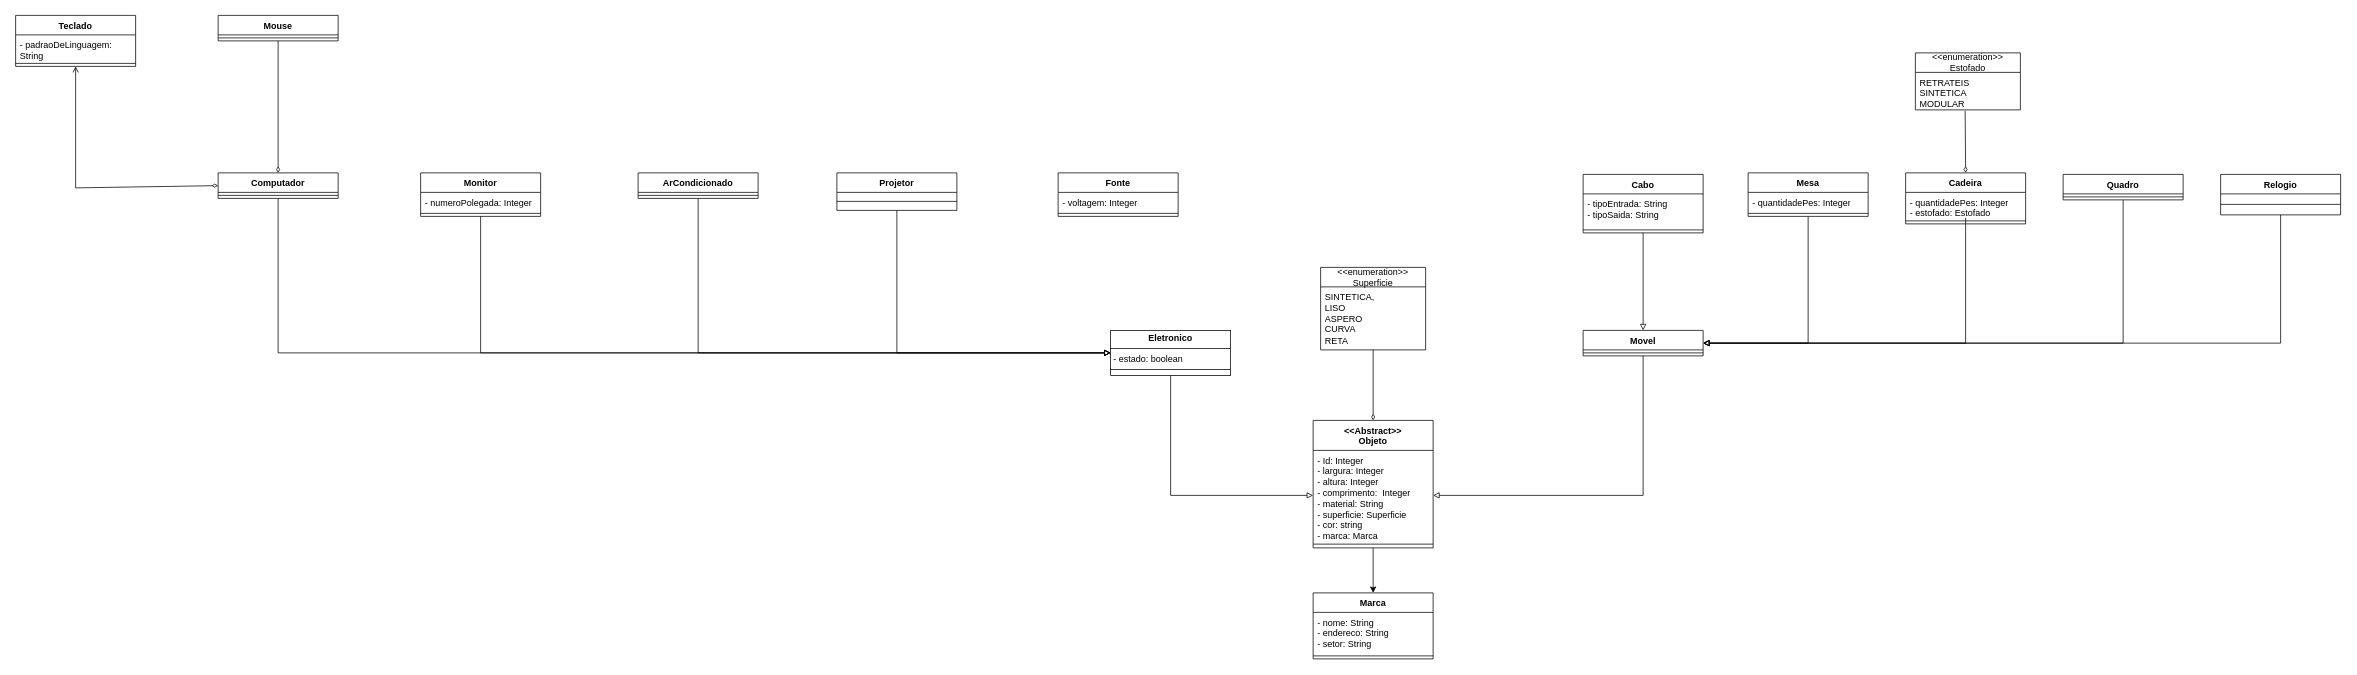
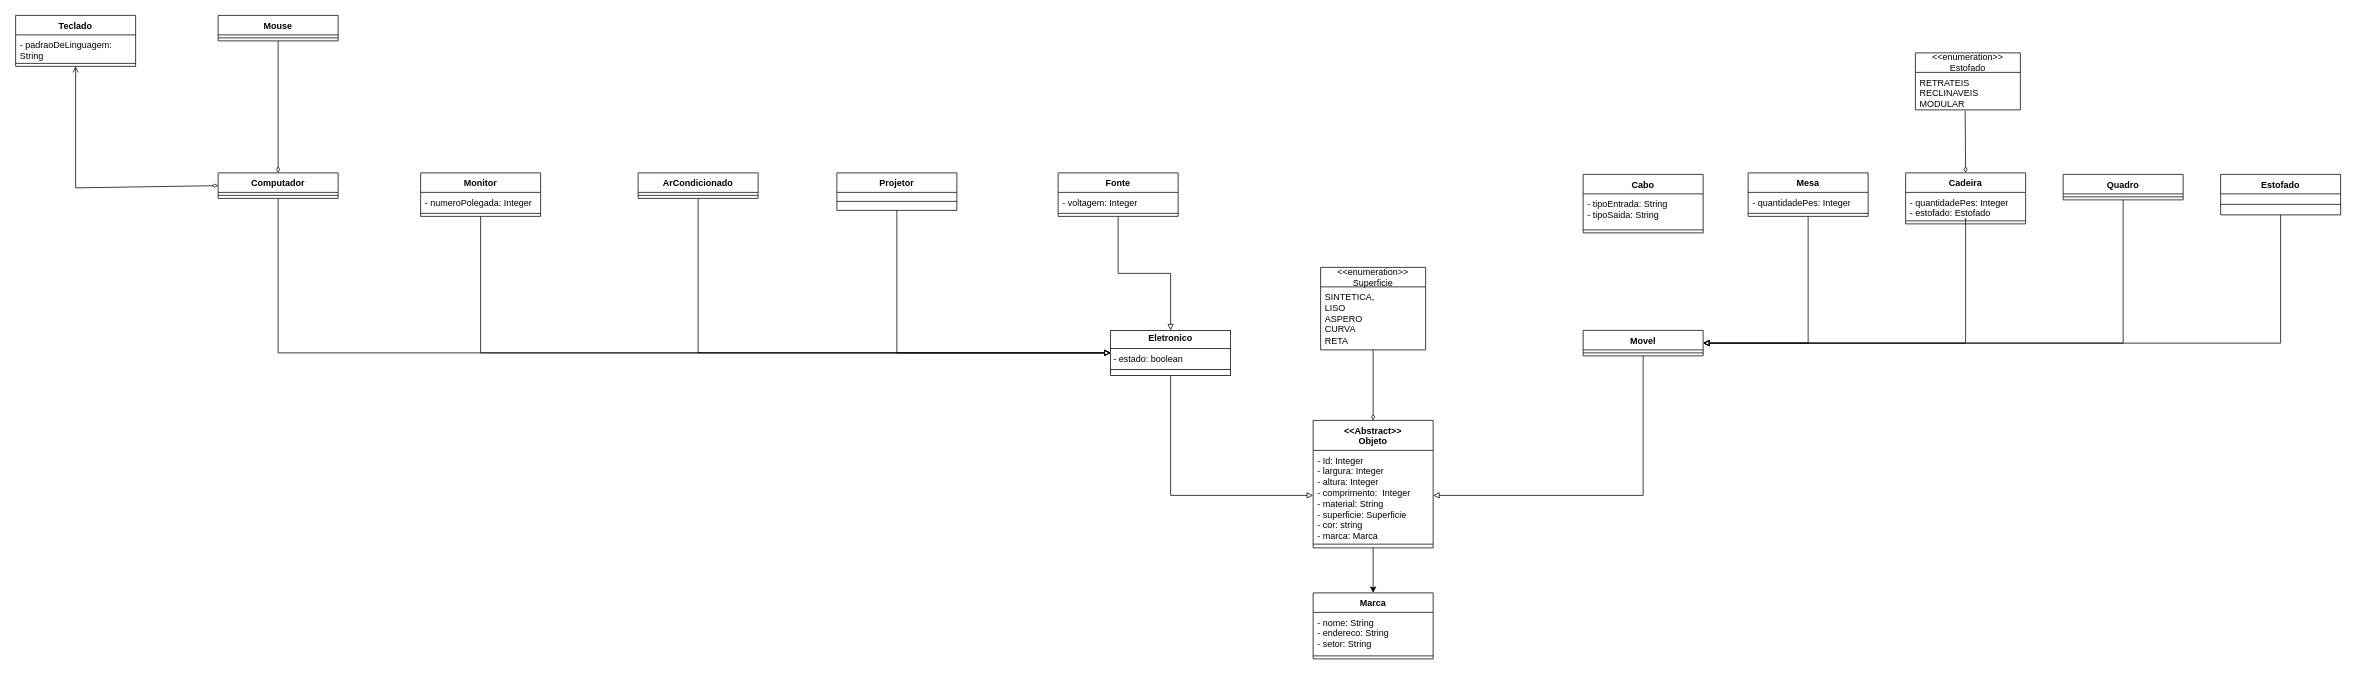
node "RETRATEIS SINTETICA MODULAR": label "RETRATEIS SINTETICA MODULAR" -> "RETRATEIS RECLINAVEIS MODULAR"
node "Relogio": label "Relogio" -> "Estofado"
edge "Fonte" -> "Eletronico - estado: boolean": added
edge "Cabo" -> "Movel": removed
